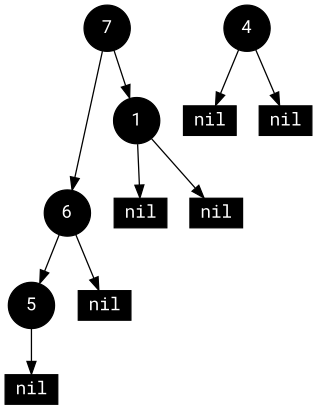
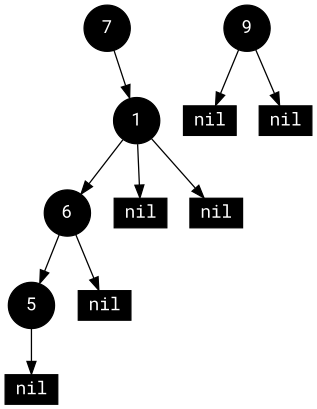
node "4": label "4" -> "9"
edge "7" -> "6": now "1" -> "6"
